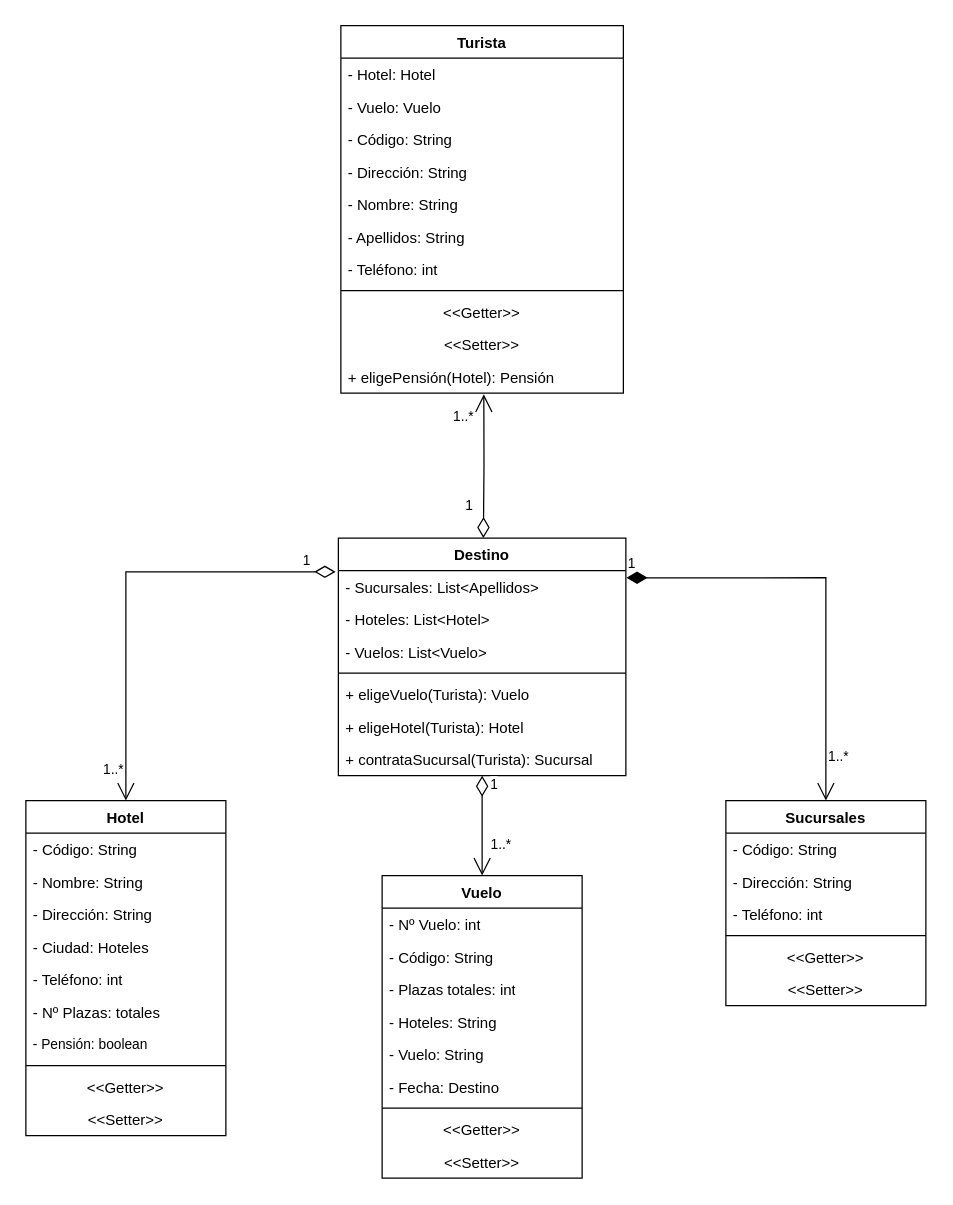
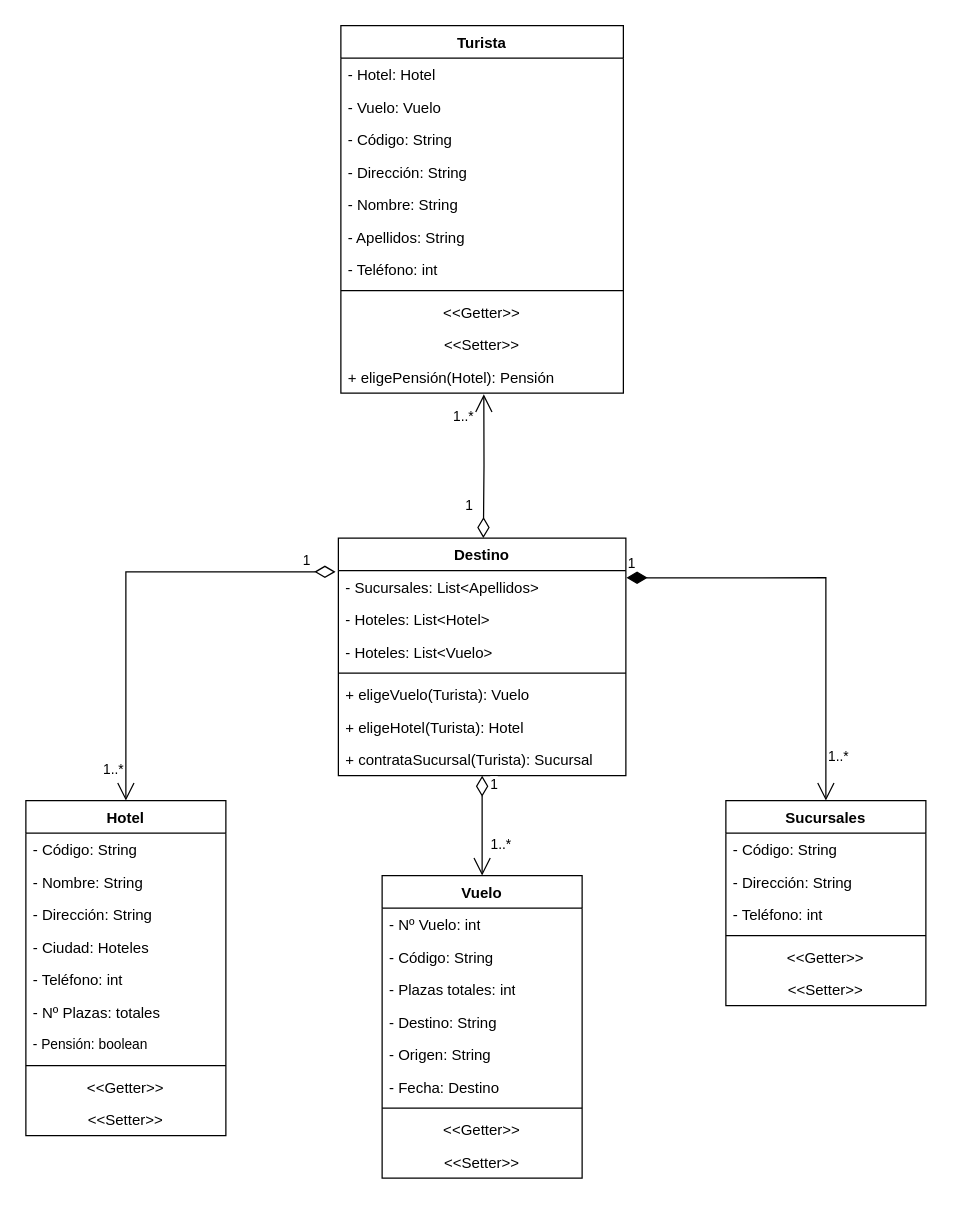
node "- Vuelos: List<Vuelo>": label "- Vuelos: List<Vuelo>" -> "- Hoteles: List<Vuelo>"
node "- Hoteles: String": label "- Hoteles: String" -> "- Destino: String"
node "- Vuelo: String": label "- Vuelo: String" -> "- Origen: String"
